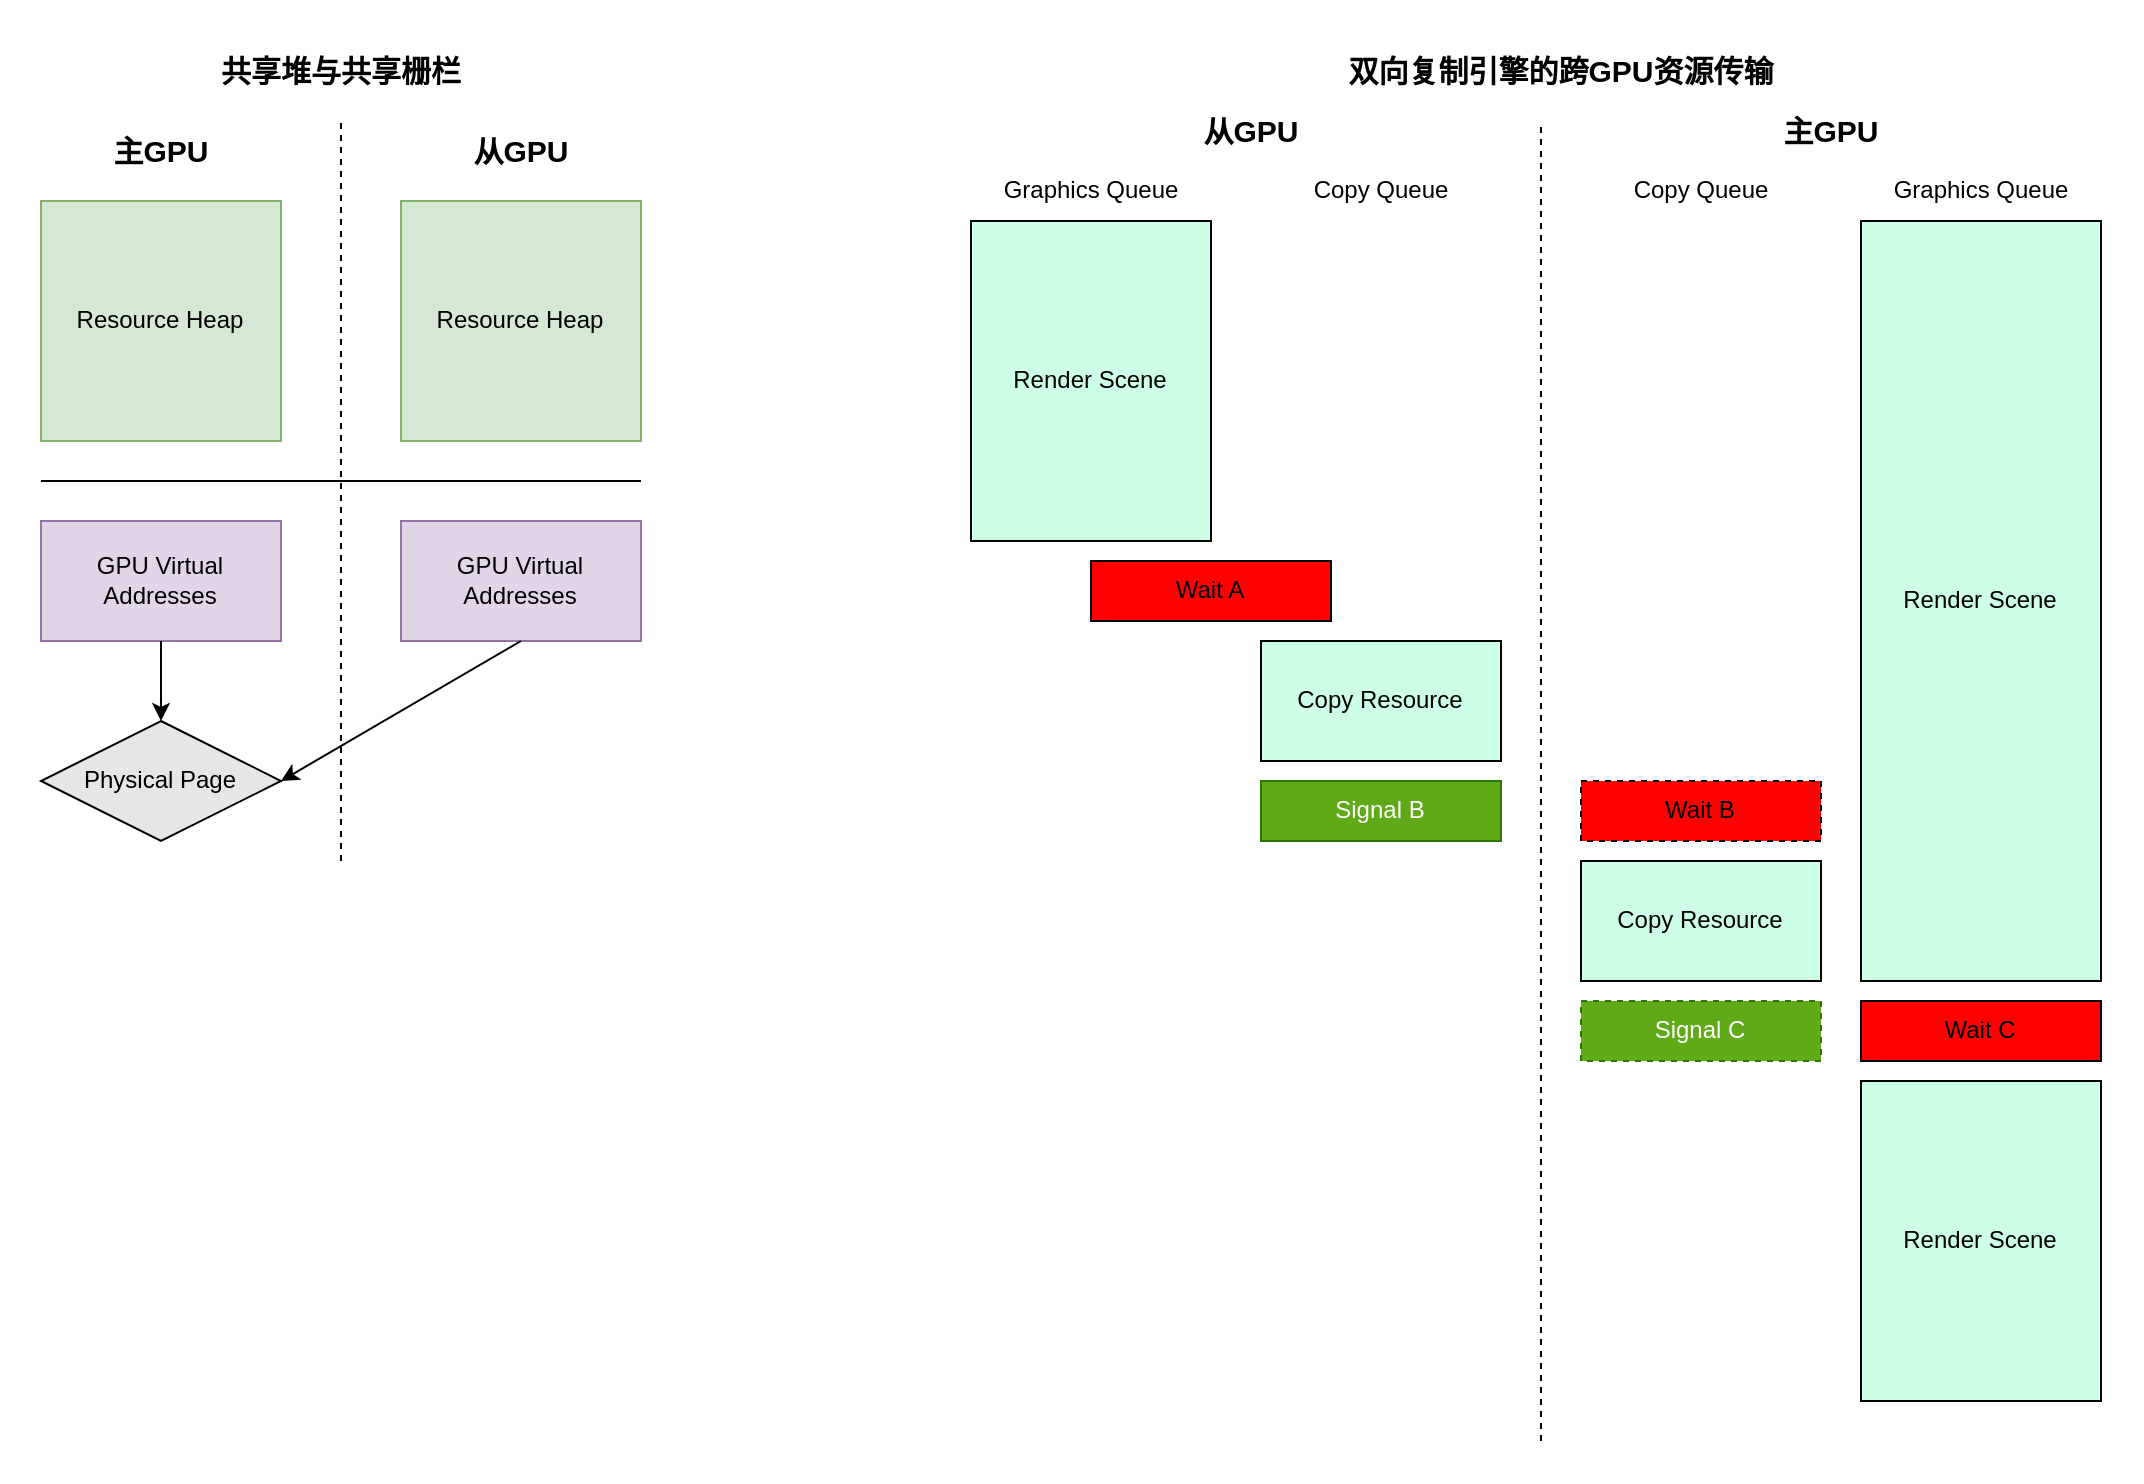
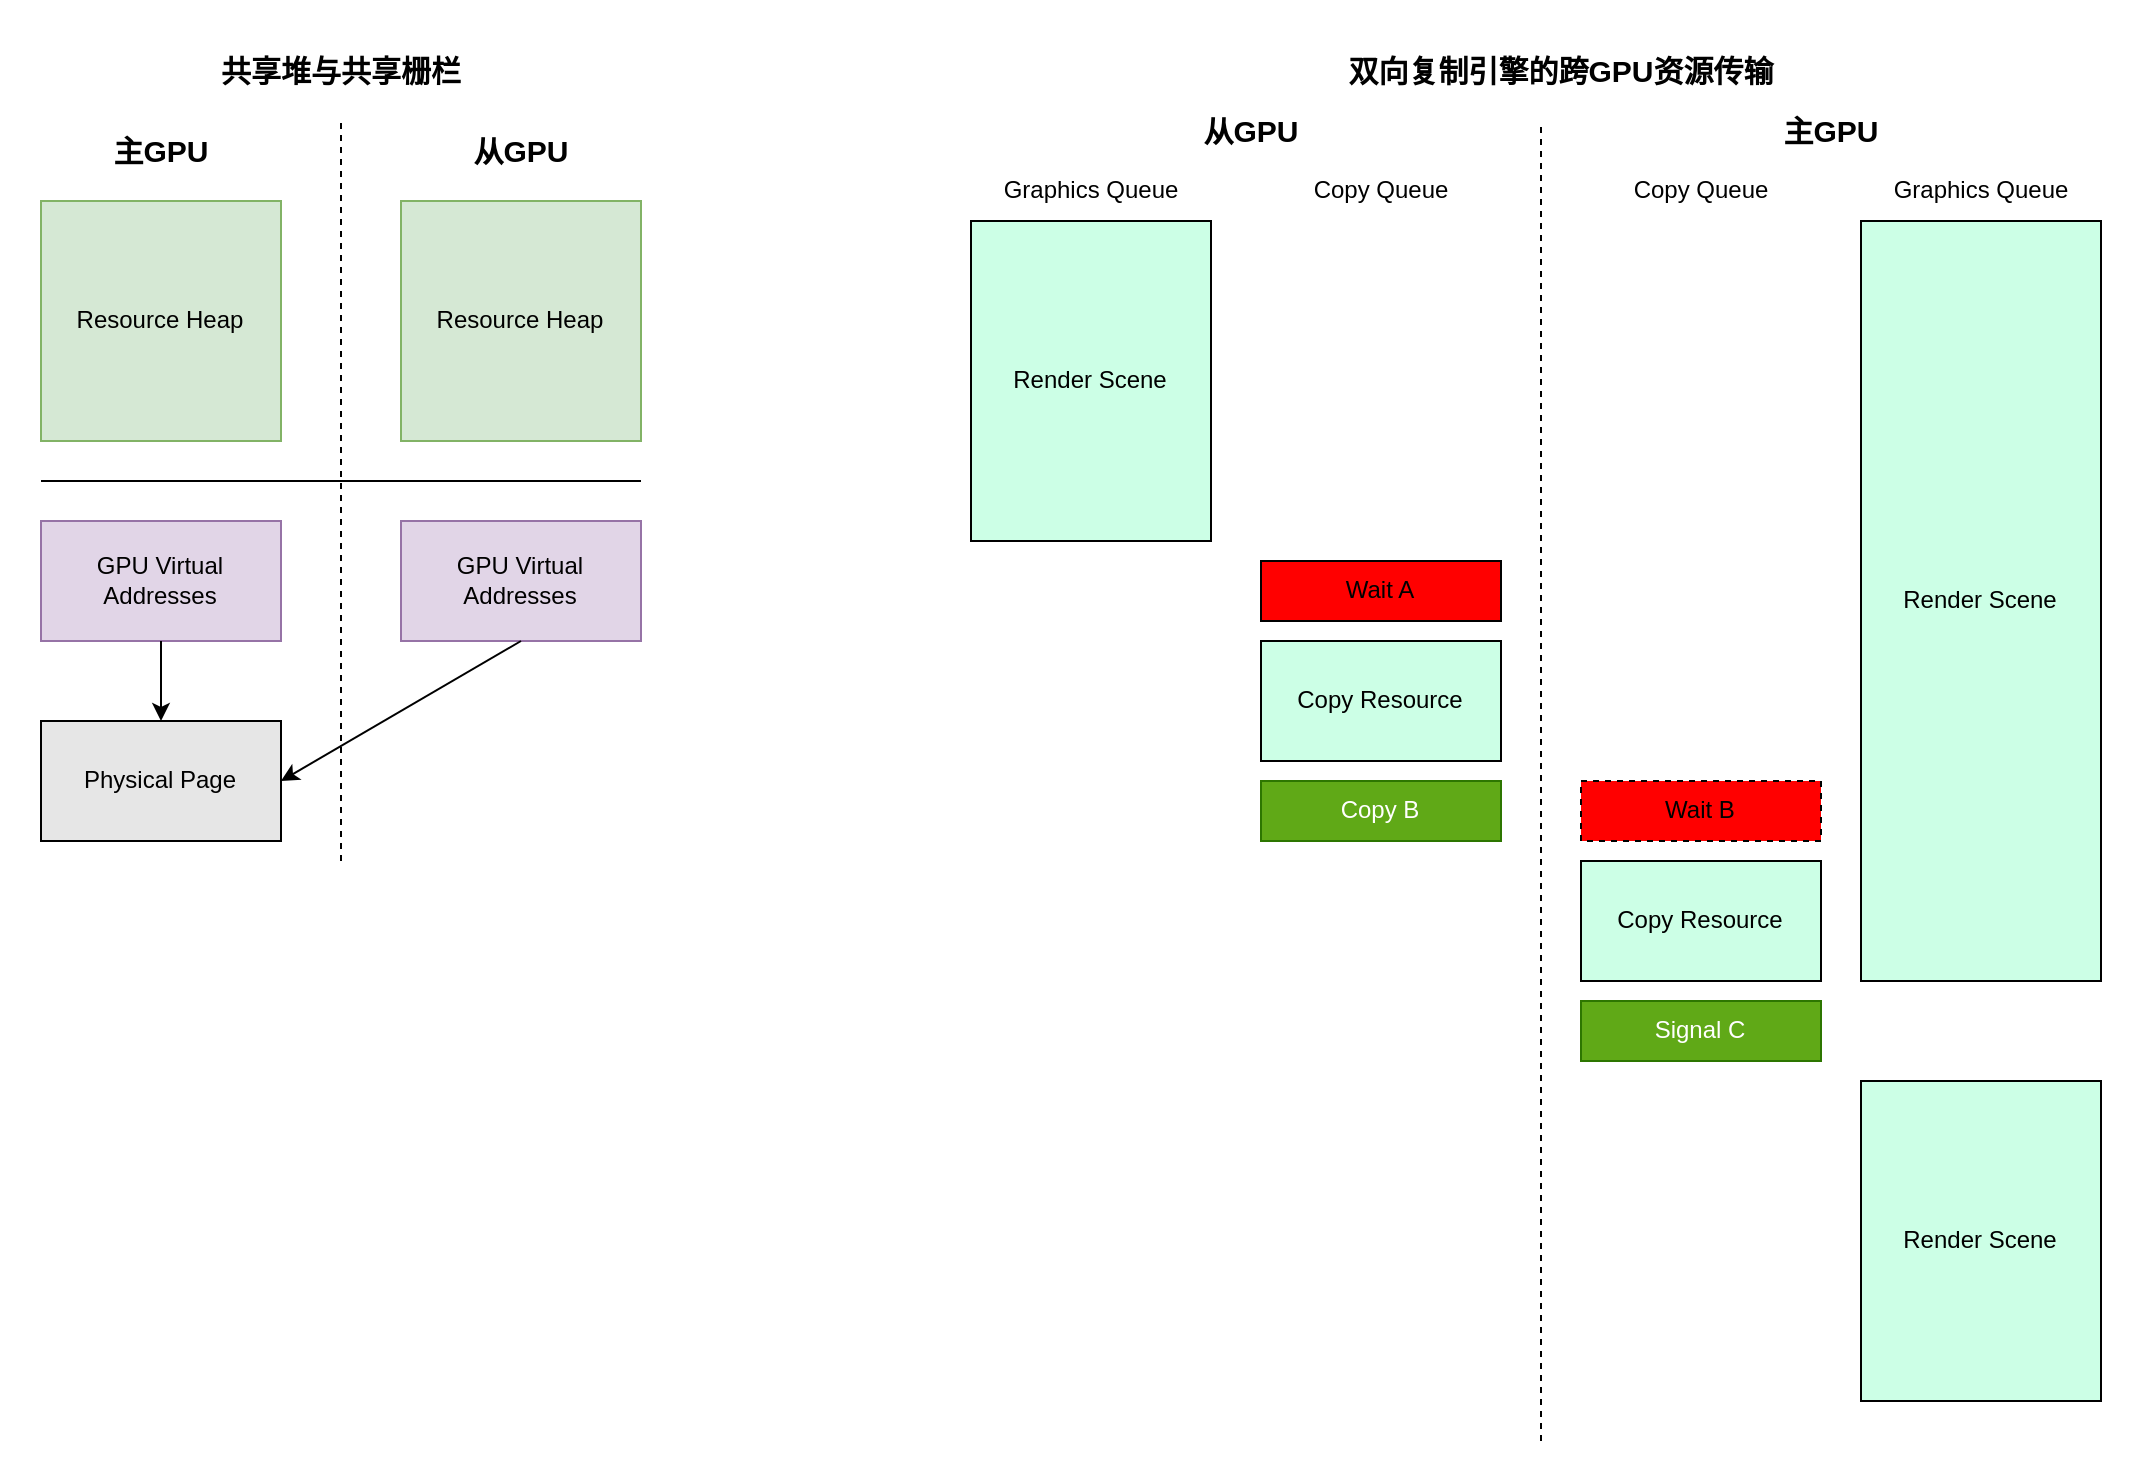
node "Wait A": moved (1211, 591) -> (1381, 591)
node "Physical Page": shape diamond -> rectangle
node "Signal B": label "Signal B" -> "Copy B"
node "Signal C": style dashed -> solid
node "Wait C": removed
